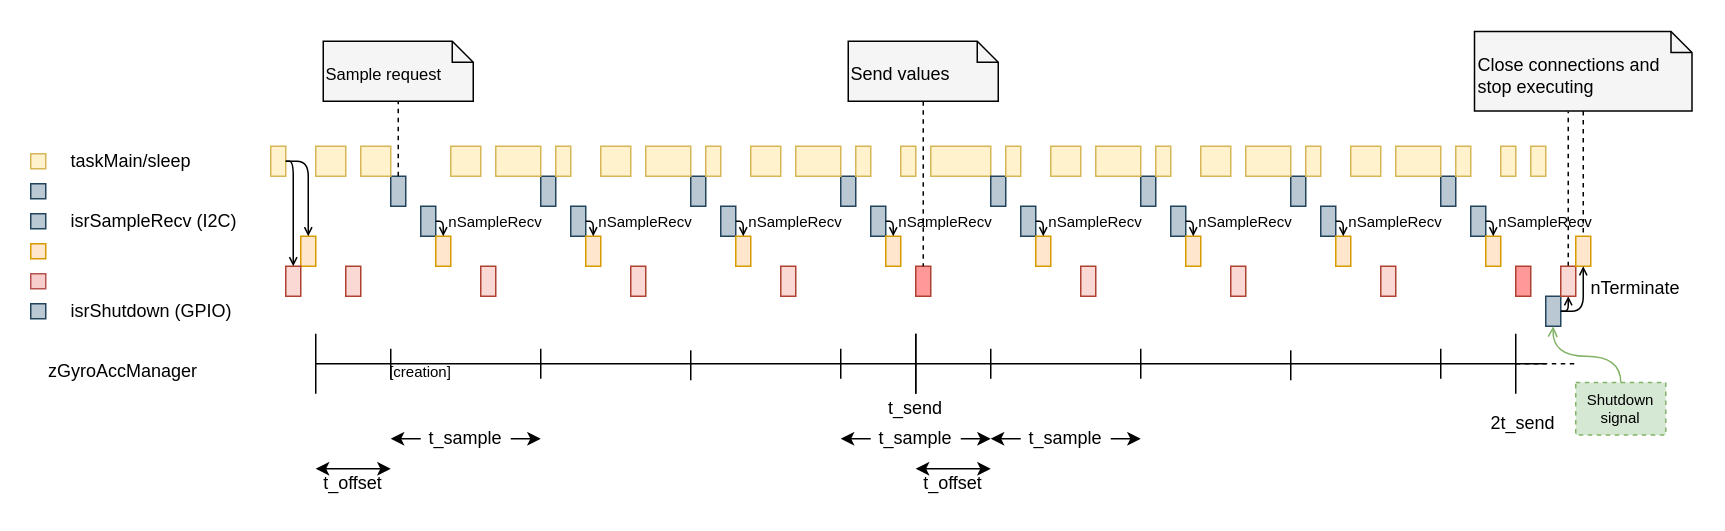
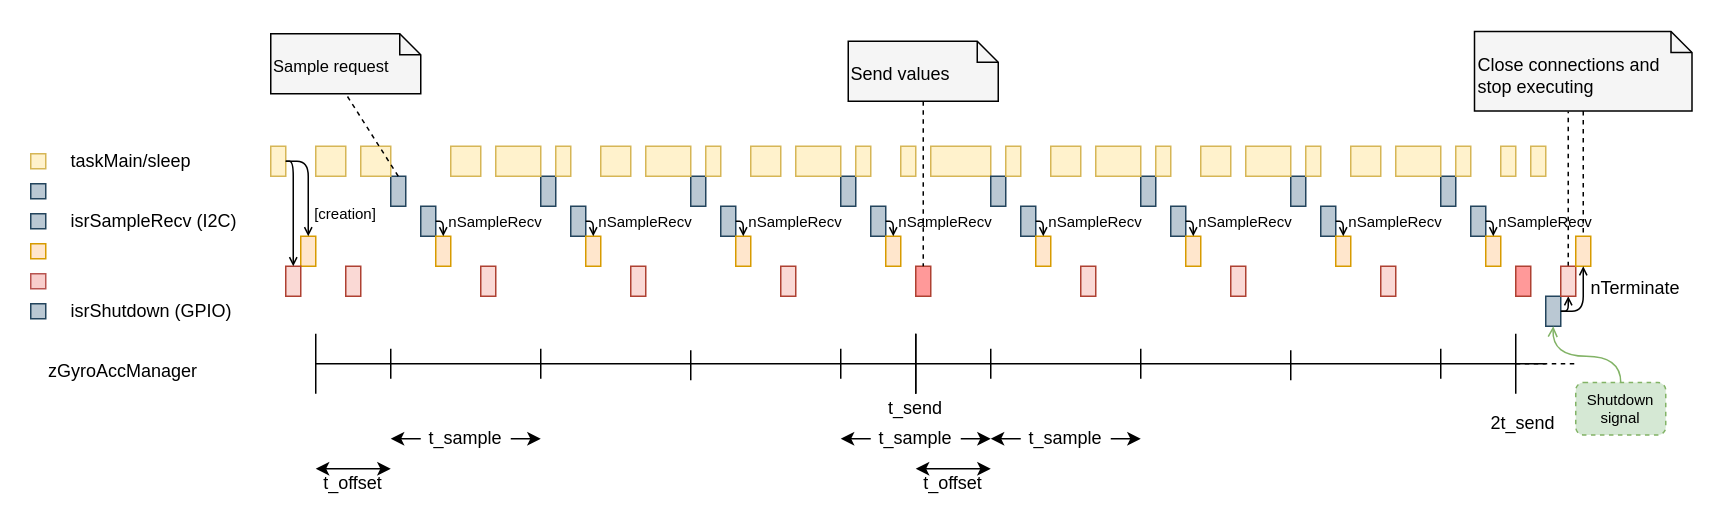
node "Sample request": moved (398, 71) -> (346, 64)
node "[creation]": moved (421, 371) -> (346, 214)
node "Shutdown signal": shape rectangle -> rounded rectangle
